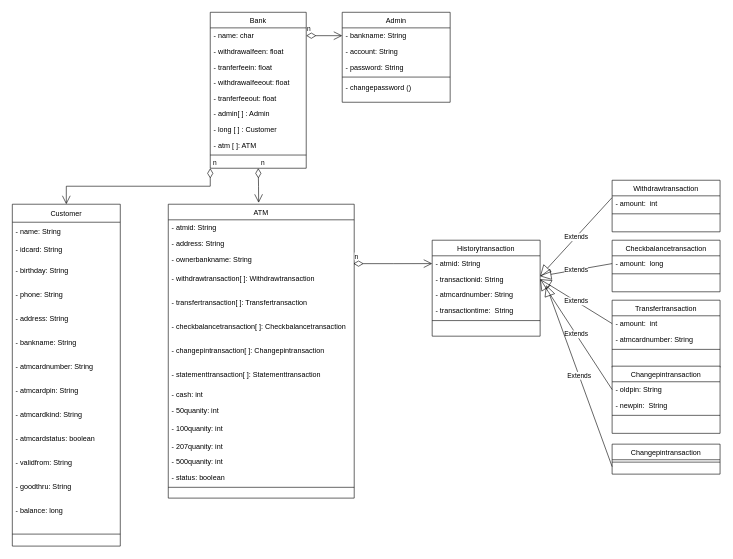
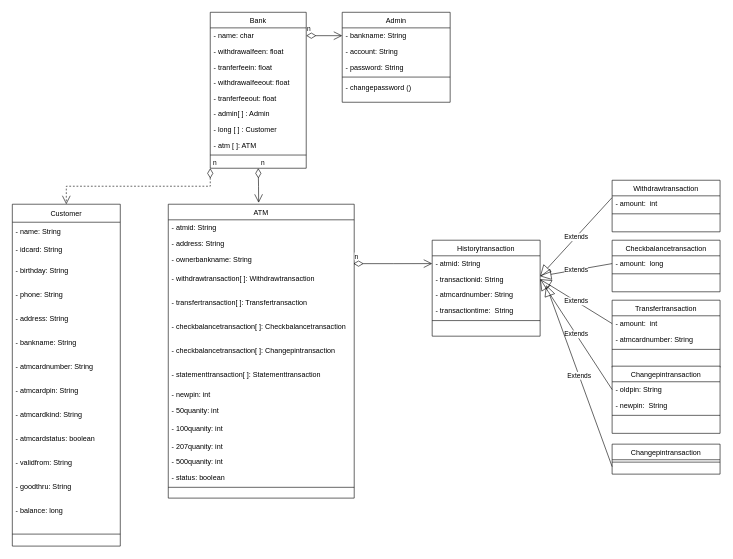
edge "Bank" -- "Customer": style solid -> dashed
node "- changepintransaction[ ]: Changepintransaction": label "- changepintransaction[ ]: Changepintransaction" -> "- checkbalancetransaction[ ]: Changepintransaction"
node "- cash: int": label "- cash: int" -> "- newpin: int"
